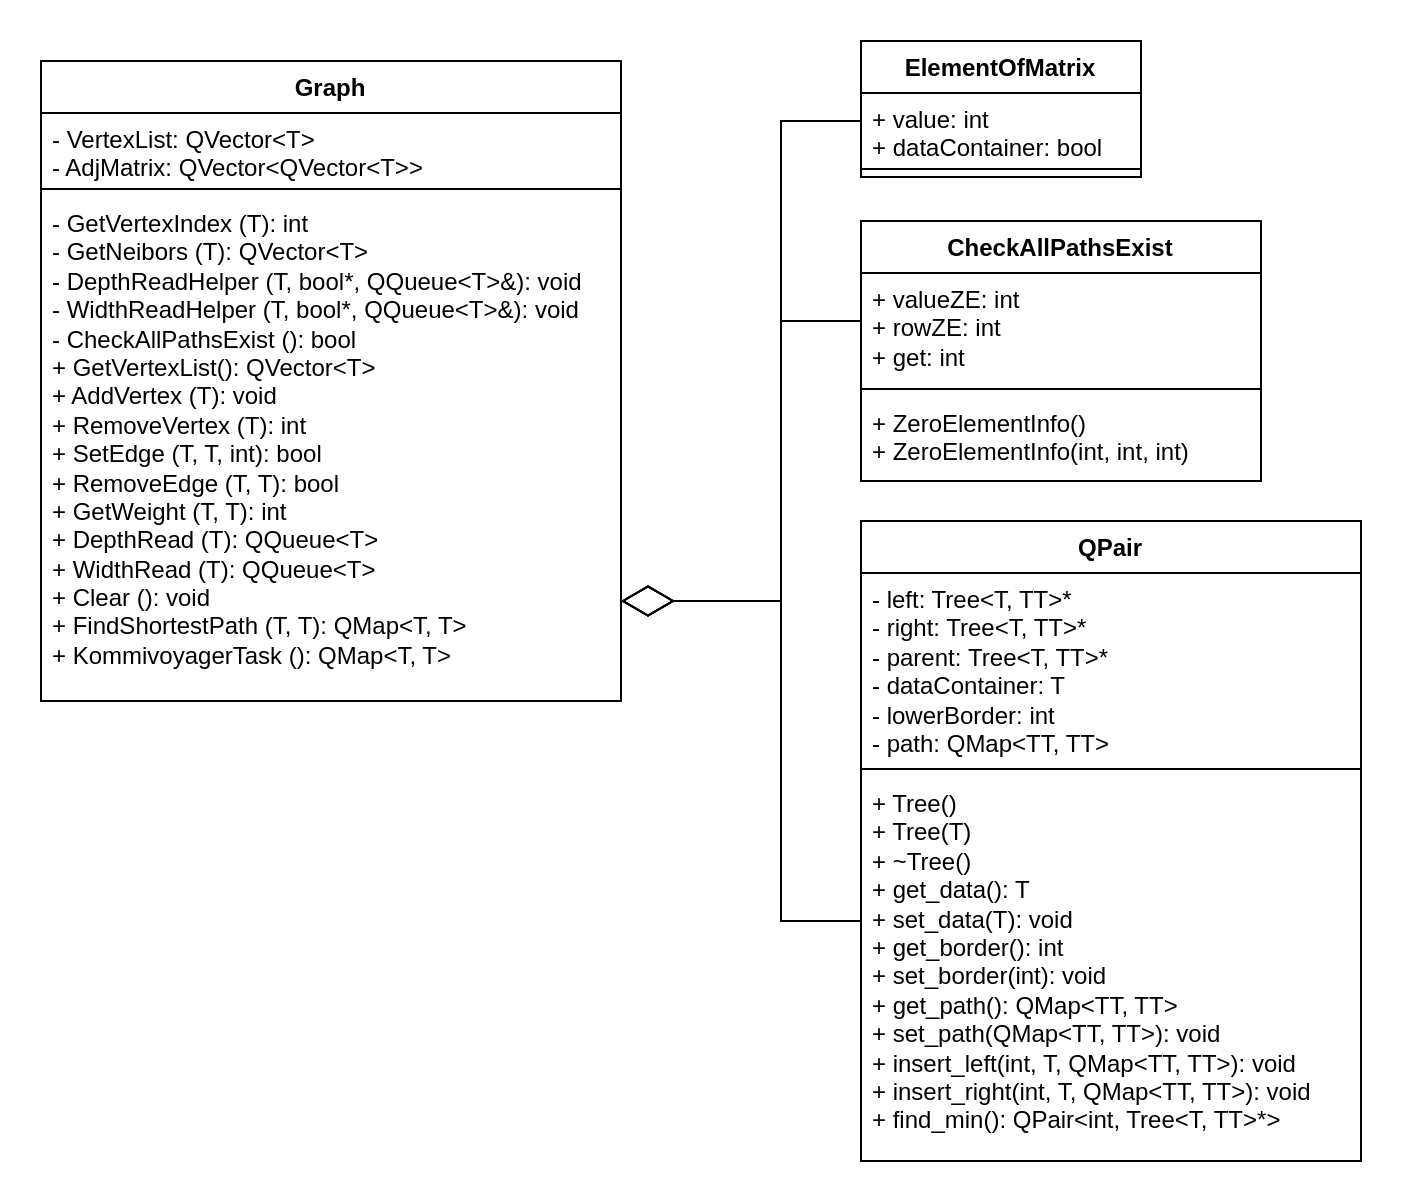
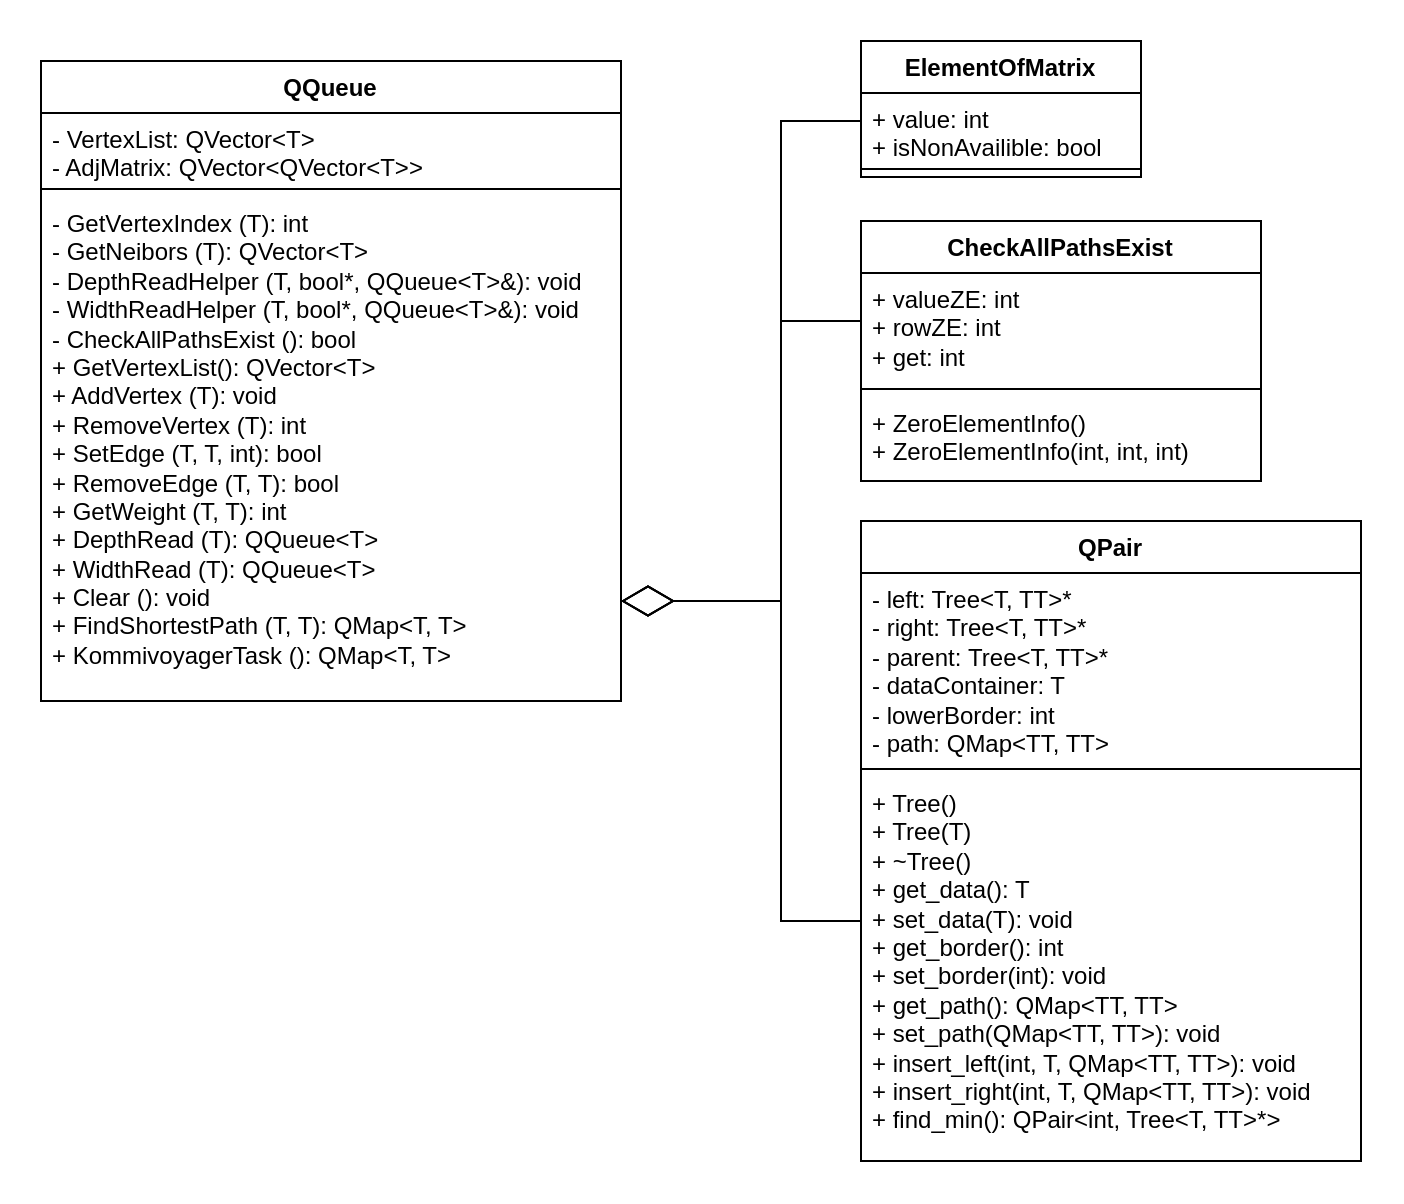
node "Graph": label "Graph" -> "QQueue"
node "+ value: int + dataContainer: bool": label "+ value: int + dataContainer: bool" -> "+ value: int + isNonAvailible: bool"
